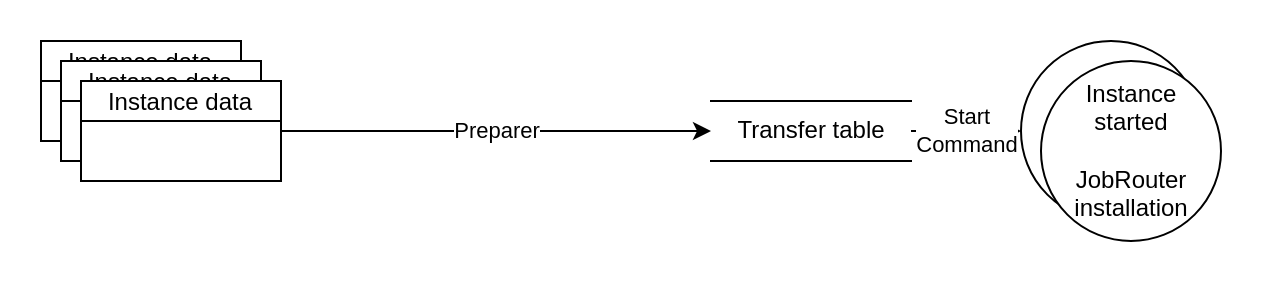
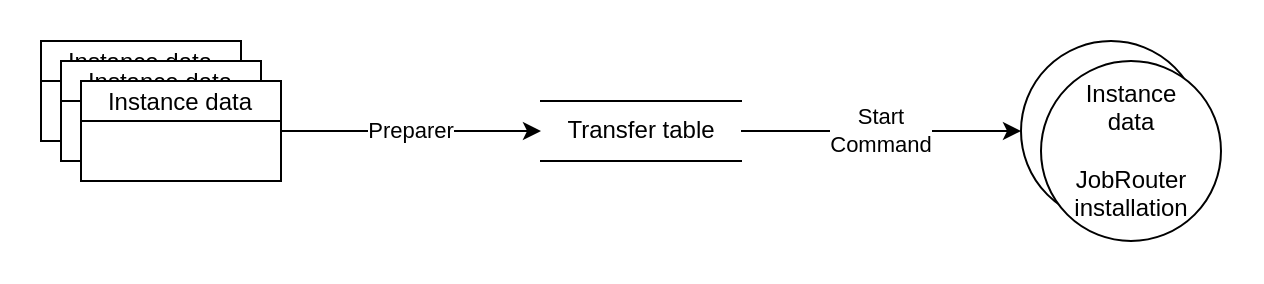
node "Transfer table": moved (811, 131) -> (641, 131)
node "Instance started JobRouter installation": label "Instance started JobRouter installation" -> "Instance data JobRouter installation"
